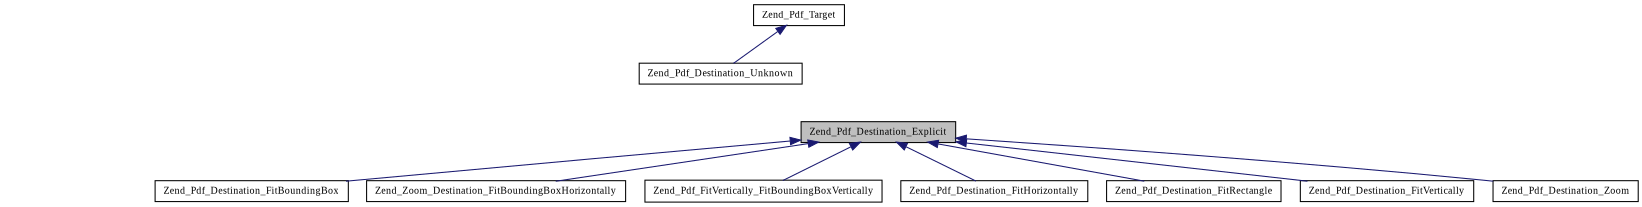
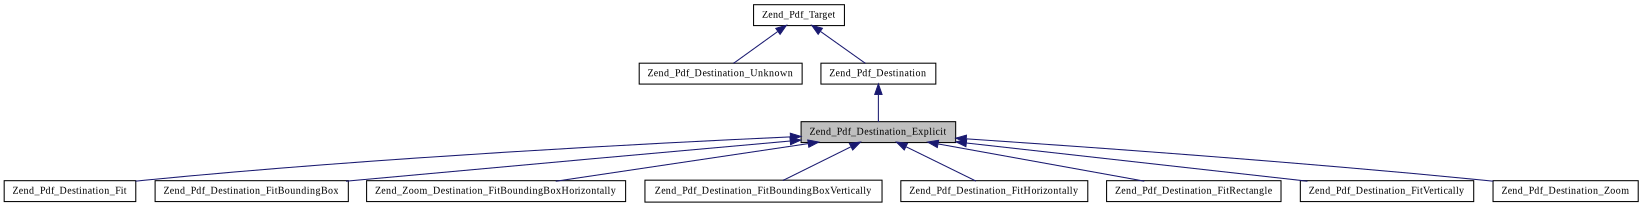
node "Zend_Pdf_Destination": added
node "Zend_Pdf_Destination_Fit": added
node "Zend_Pdf_FitVertically_FitBoundingBoxVertically": label "Zend_Pdf_FitVertically_FitBoundingBoxVertically" -> "Zend_Pdf_Destination_FitBoundingBoxVertically"
